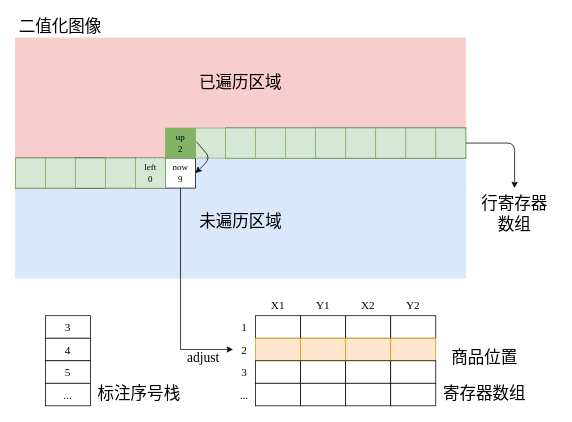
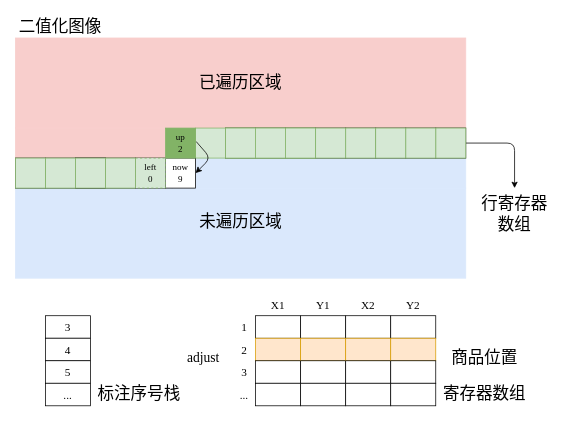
edge "now 9" -> "2": removed
